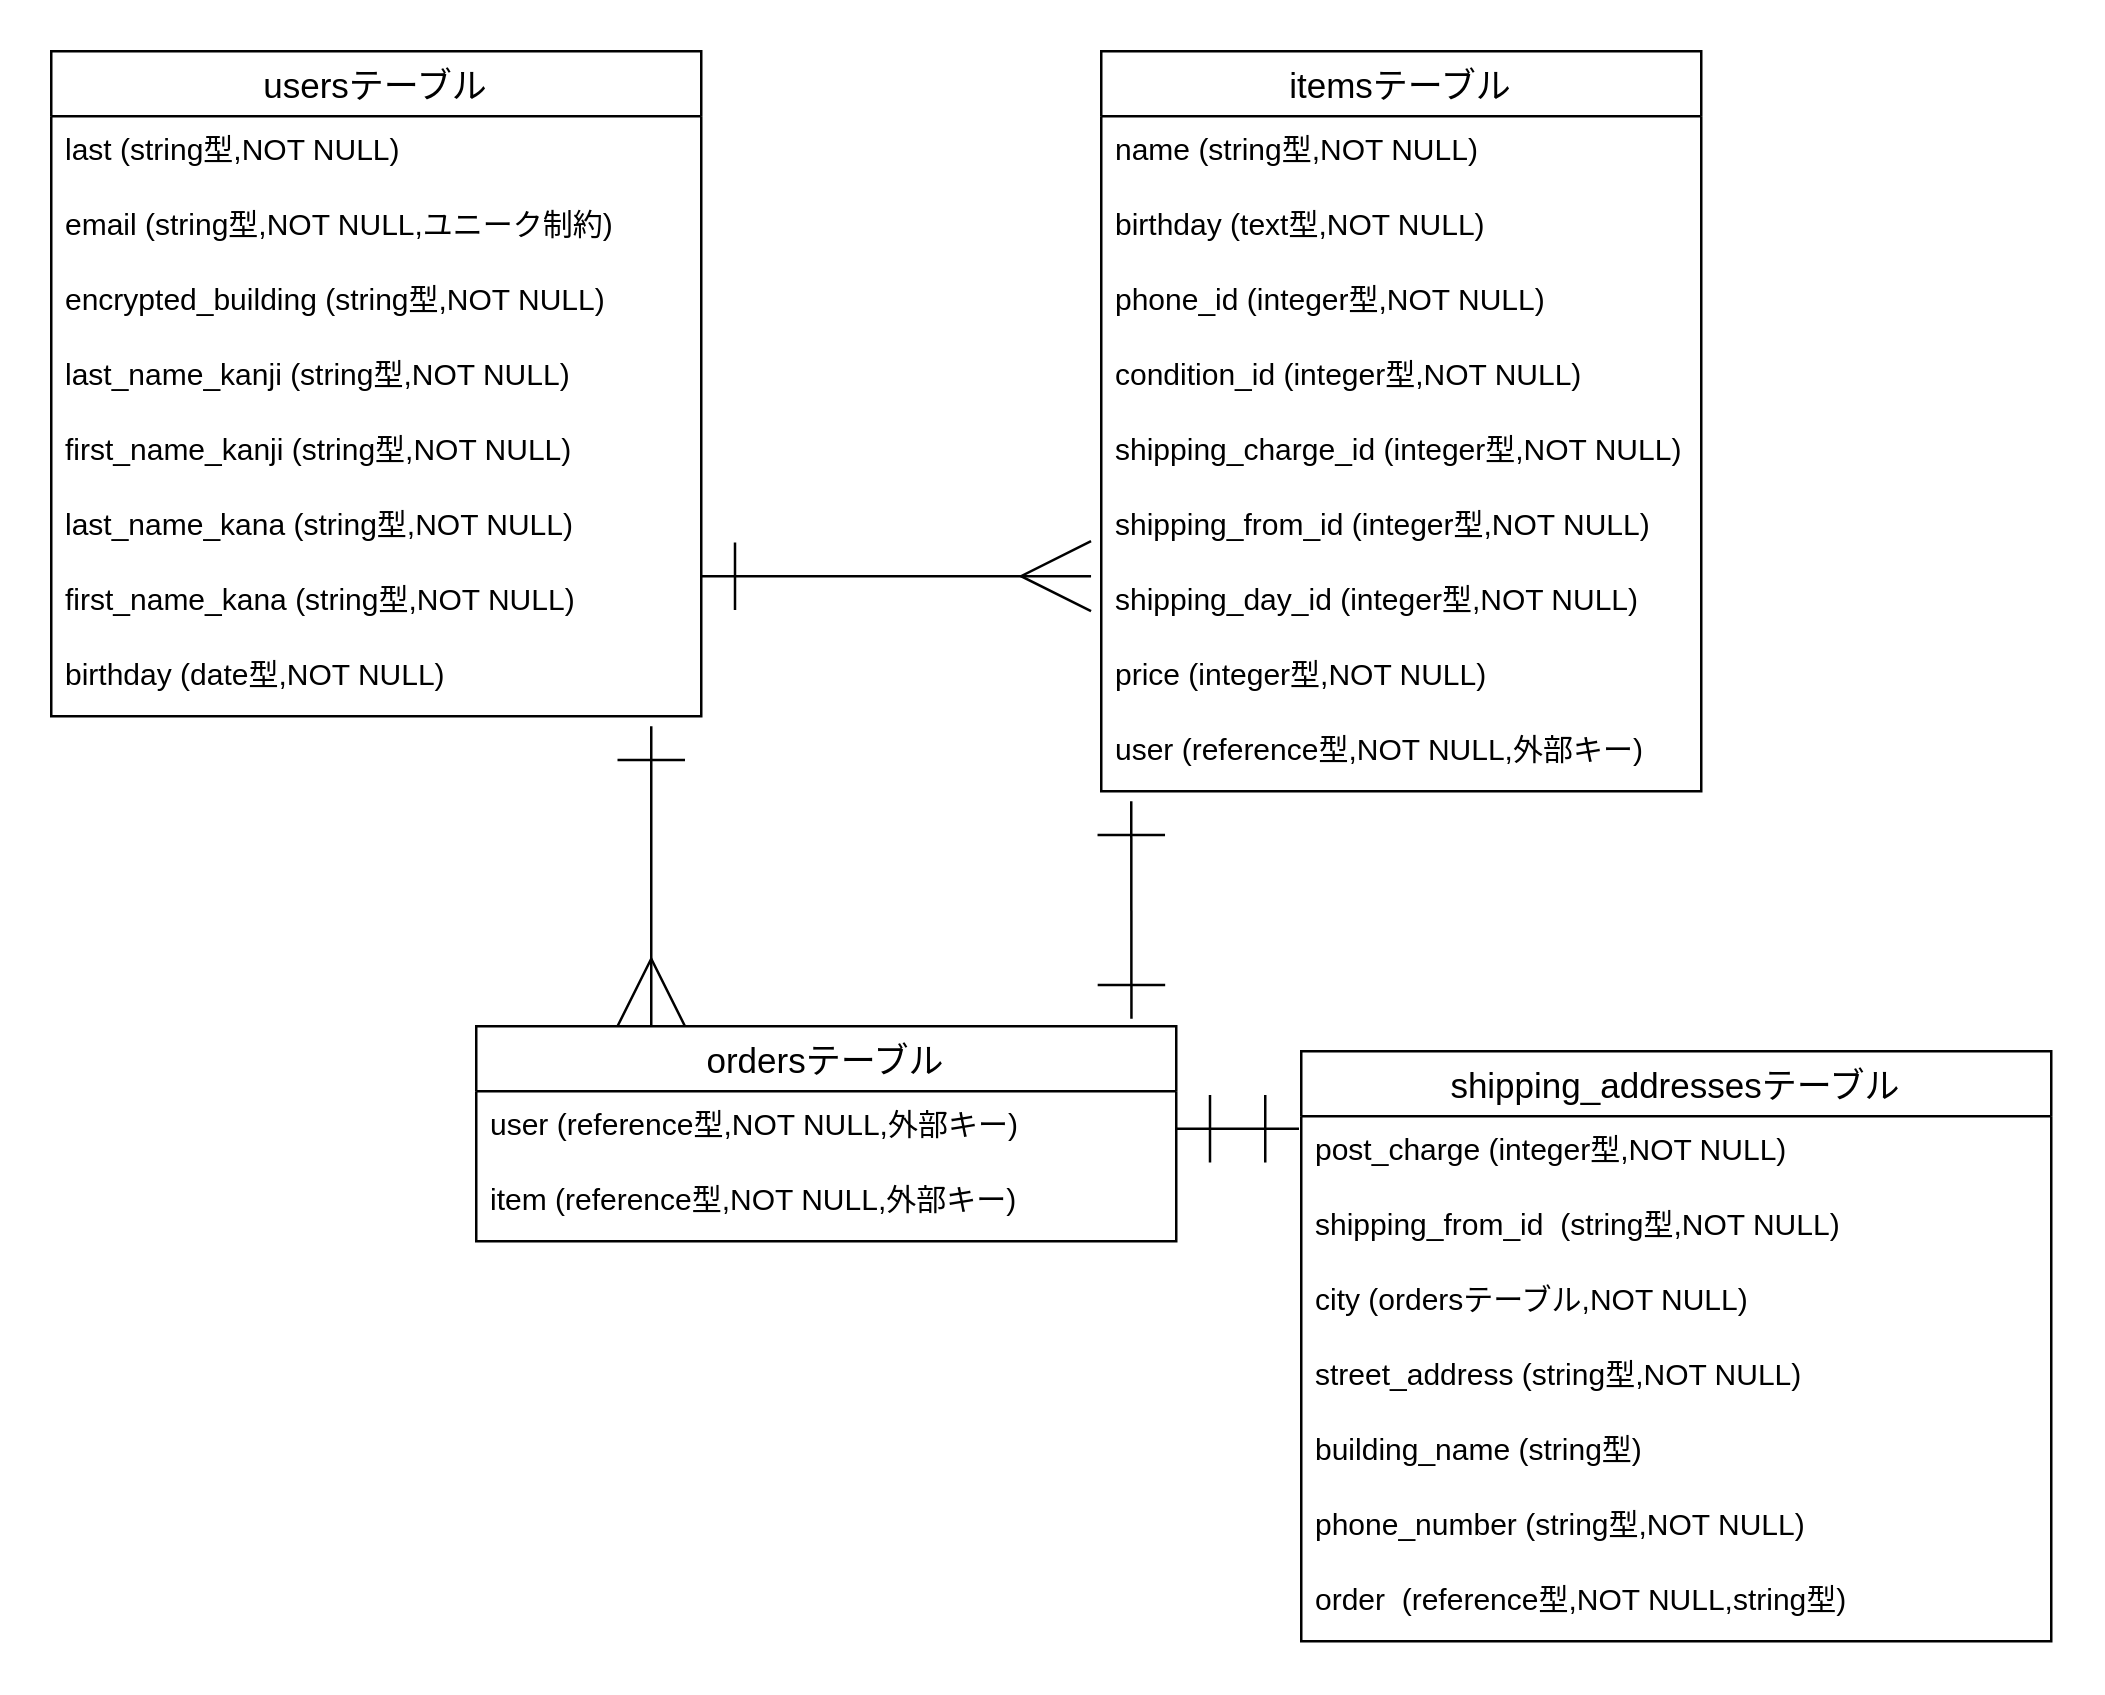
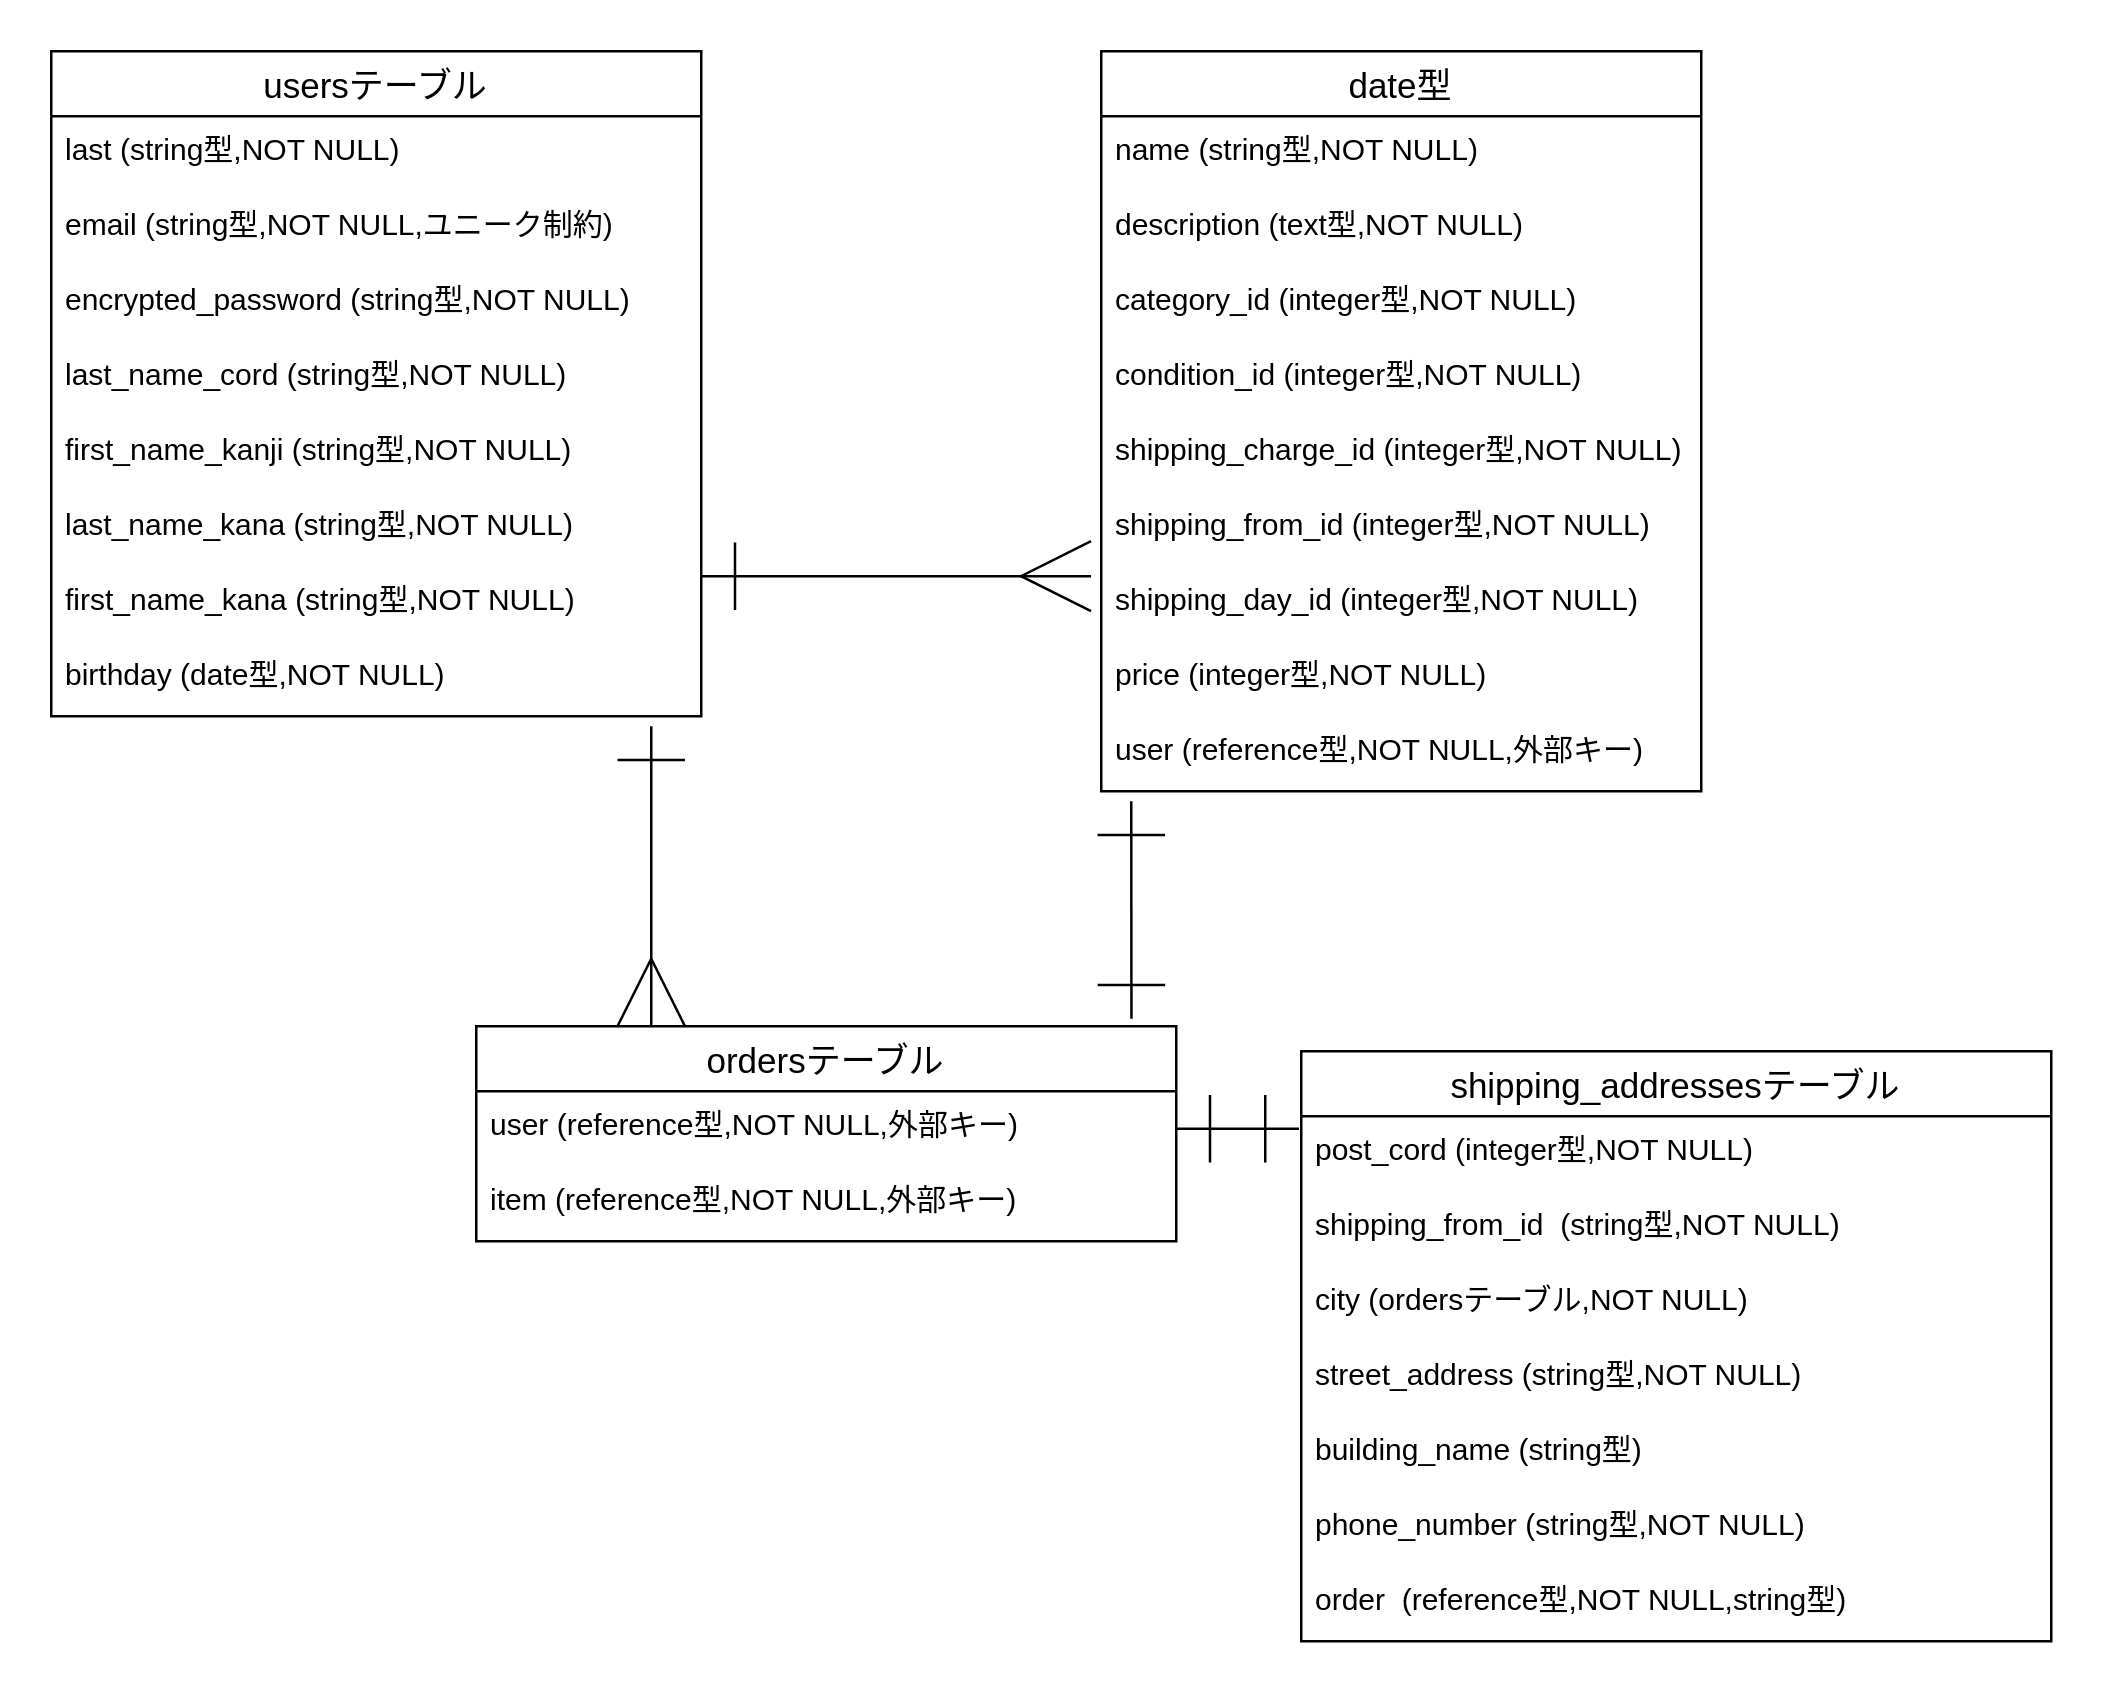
node "itemsテーブル": label "itemsテーブル" -> "date型"
node "birthday (text型,NOT NULL)": label "birthday (text型,NOT NULL)" -> "description (text型,NOT NULL)"
node "encrypted_building (string型,NOT NULL)": label "encrypted_building (string型,NOT NULL)" -> "encrypted_password (string型,NOT NULL)"
node "phone_id (integer型,NOT NULL)": label "phone_id (integer型,NOT NULL)" -> "category_id (integer型,NOT NULL)"
node "last_name_kanji (string型,NOT NULL)": label "last_name_kanji (string型,NOT NULL)" -> "last_name_cord (string型,NOT NULL)"
node "post_charge (integer型,NOT NULL)": label "post_charge (integer型,NOT NULL)" -> "post_cord (integer型,NOT NULL)"
